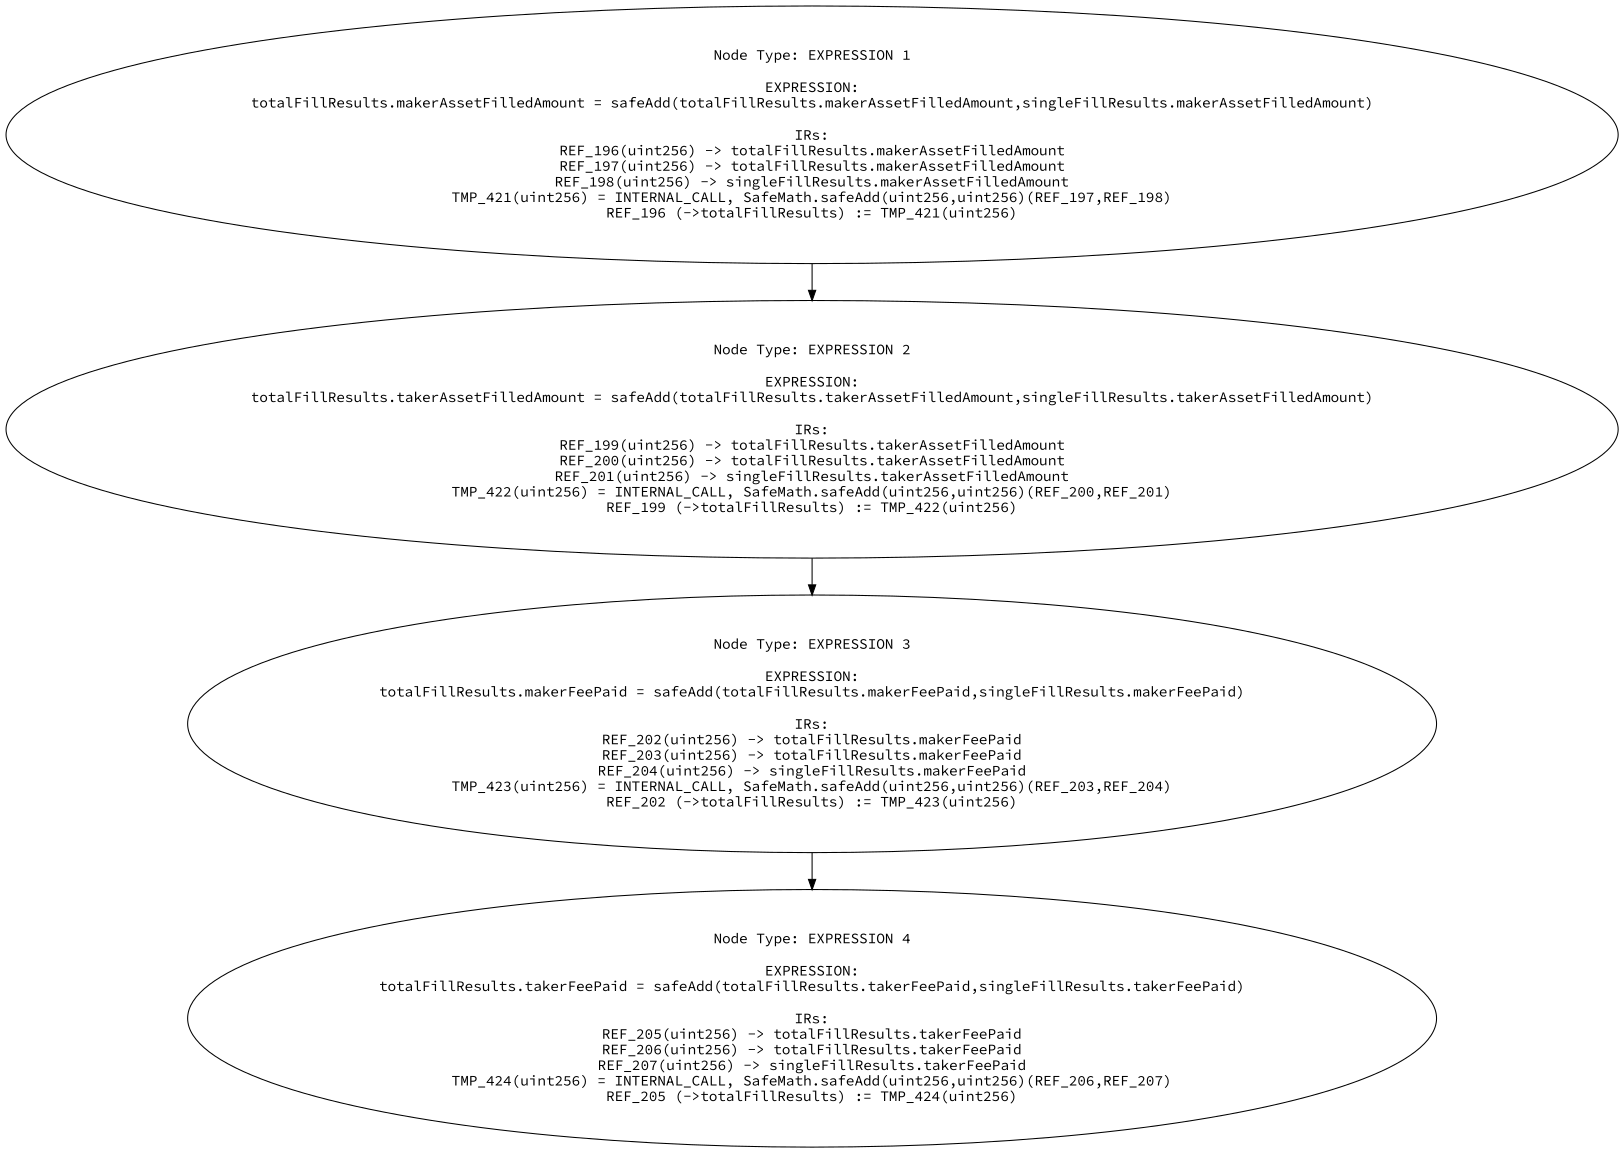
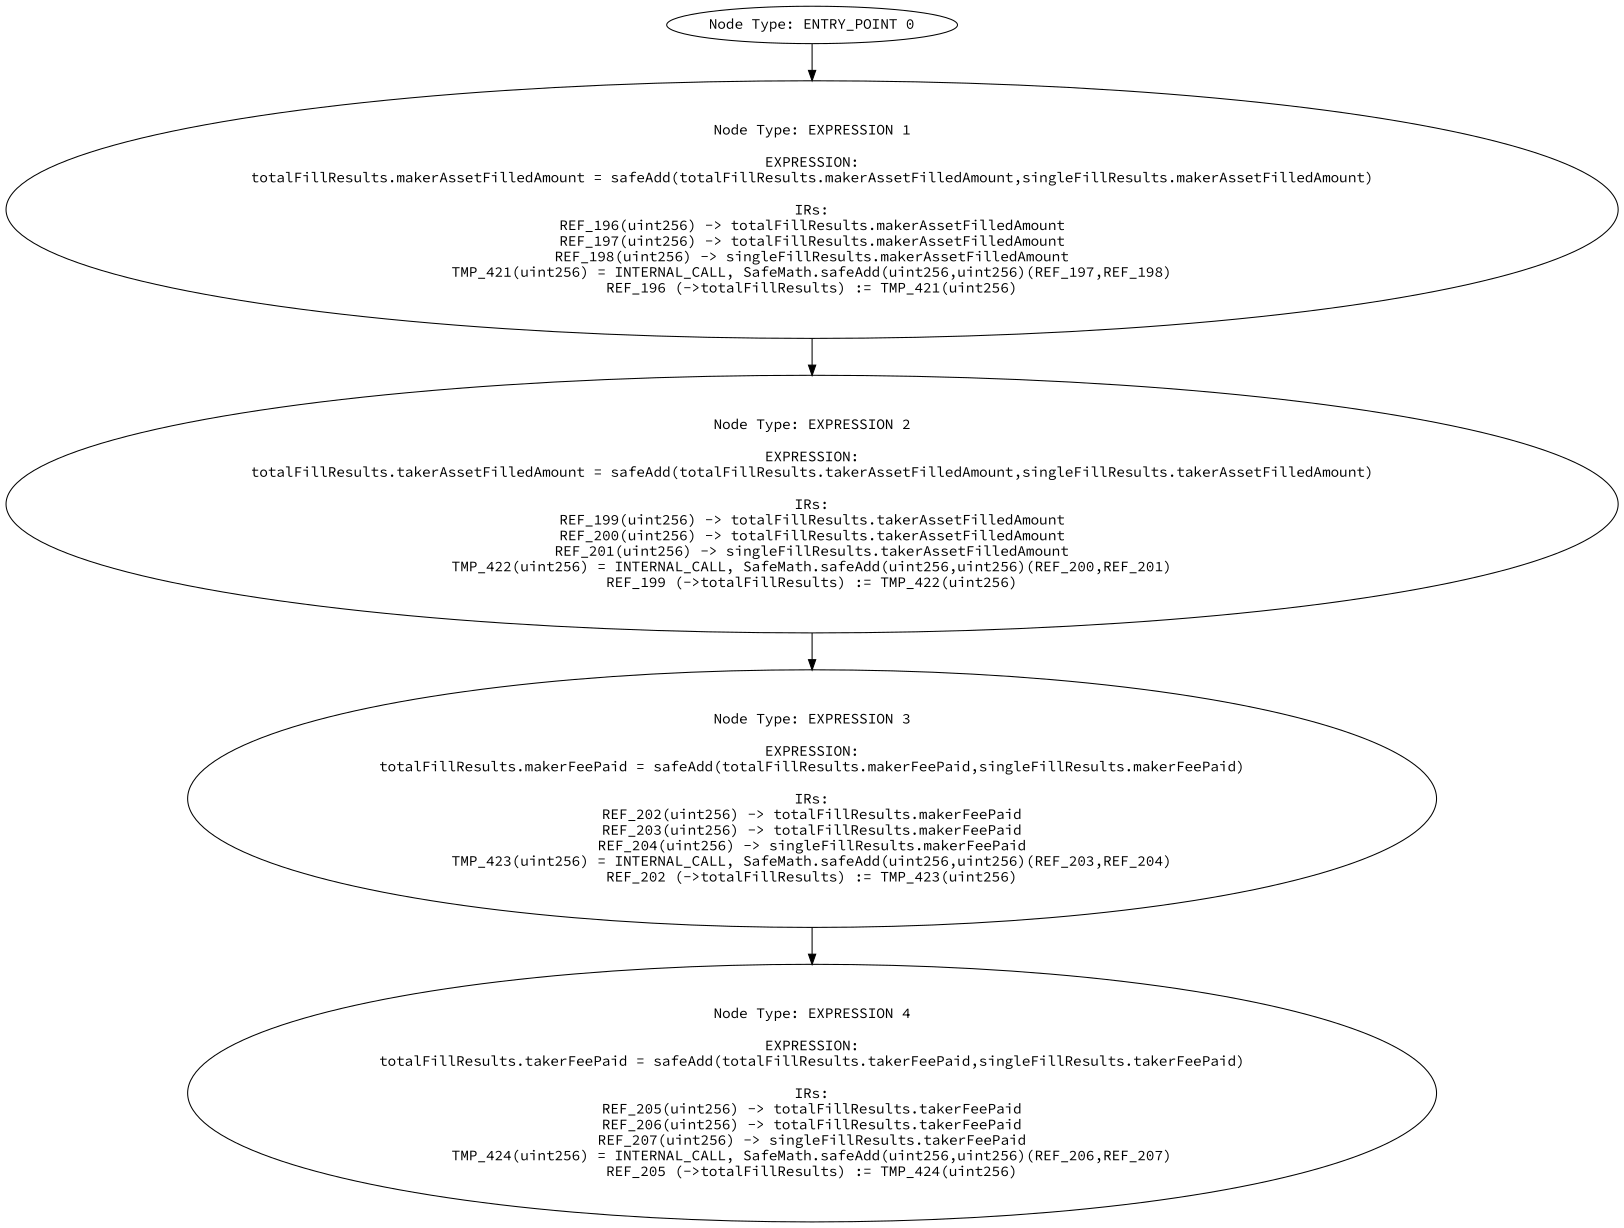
node "Node Type: ENTRY_POINT 0": added
